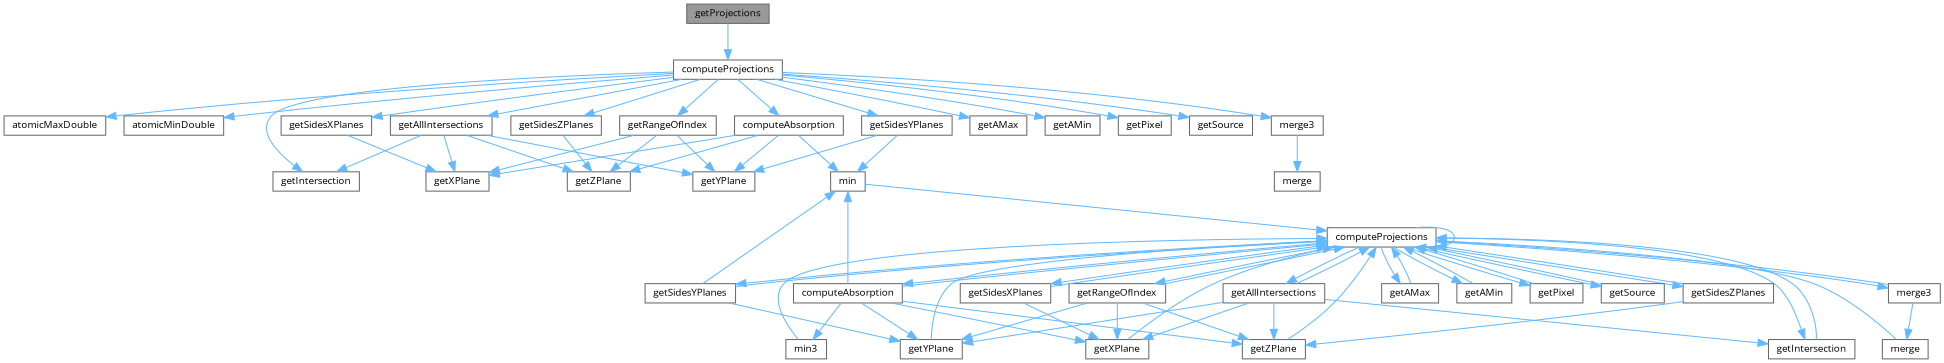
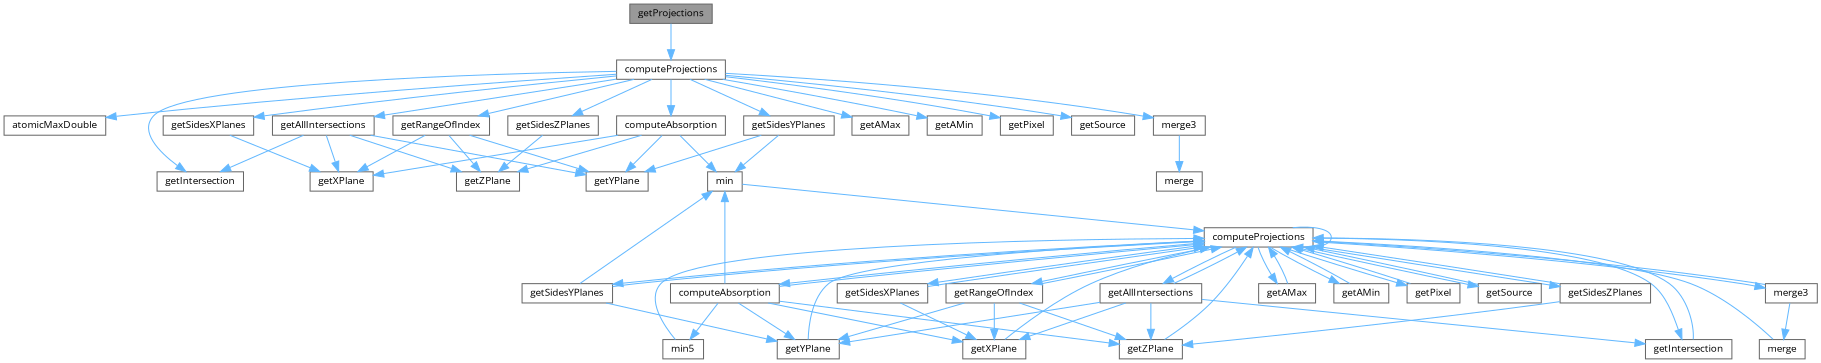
node "atomicMinDouble": removed
node "min3": label "min3" -> "min5"
